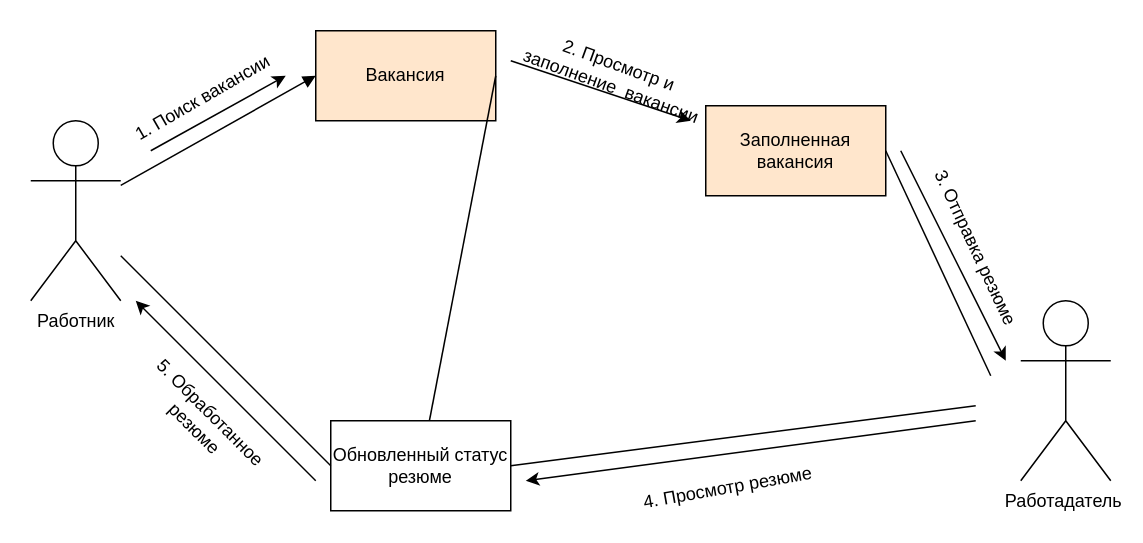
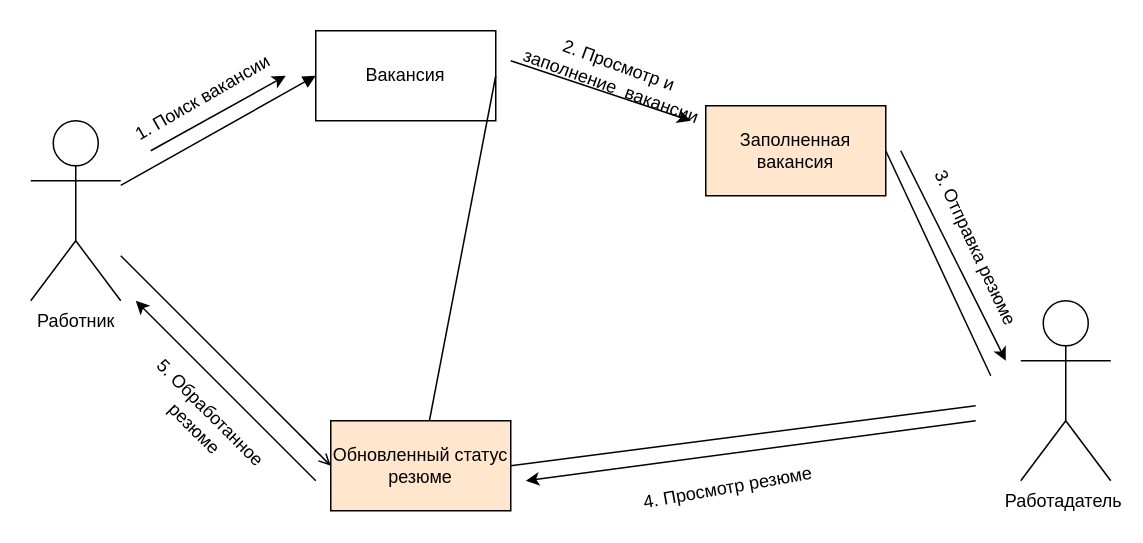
node "Вакансия": fillcolor #ffe6cc -> #ffffff
edge "Работник" -- "Обновленный статус резюме": arrowhead none -> open
node "Обновленный статус резюме": fillcolor #ffffff -> #ffe6cc
